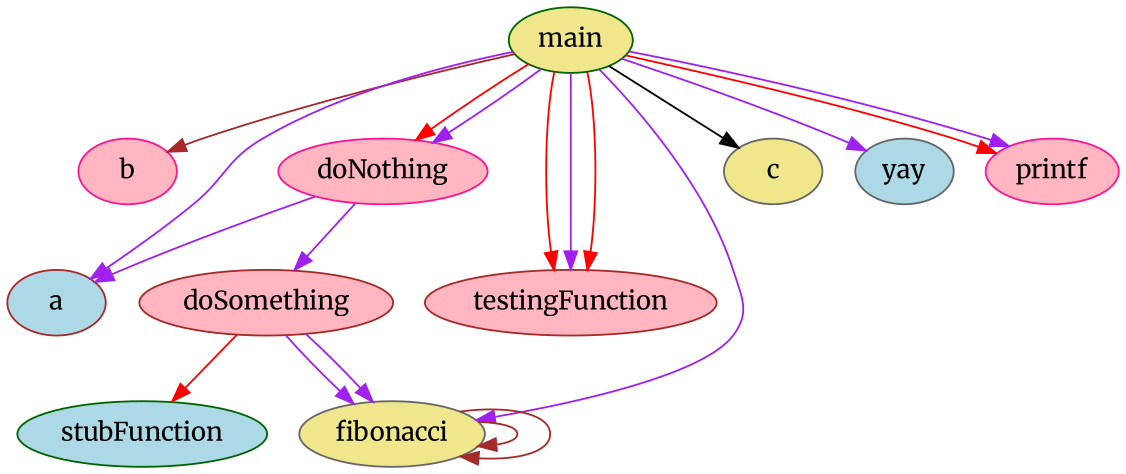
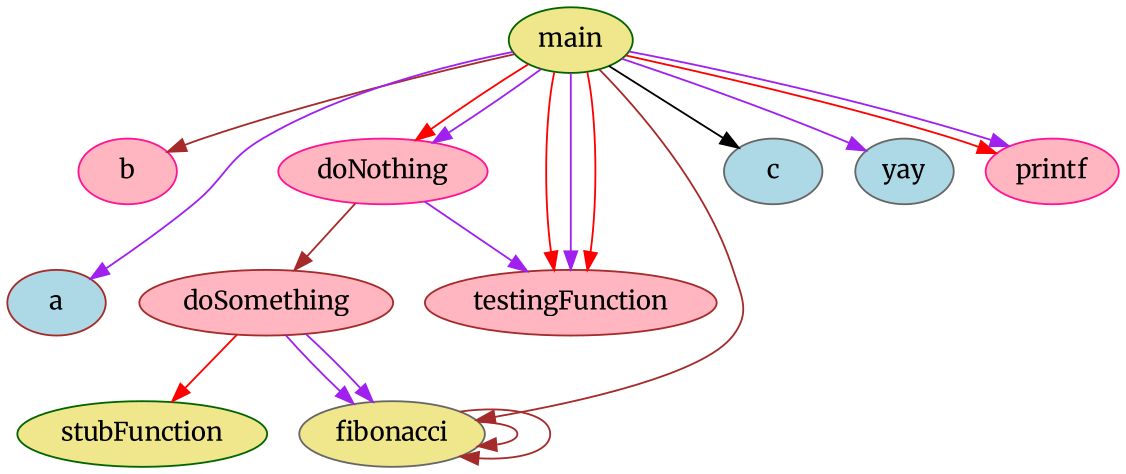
node "c": fillcolor khaki -> lightblue
edge "doNothing" -> "doSomething": color purple -> brown
edge "doNothing" -> "a": now "doNothing" -> "testingFunction"
edge "main" -> "fibonacci": color purple -> brown
node "stubFunction": fillcolor lightblue -> khaki
